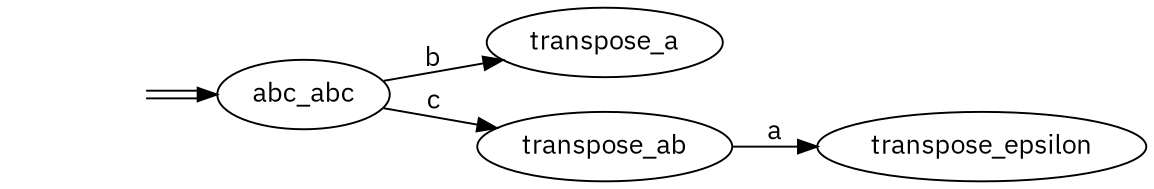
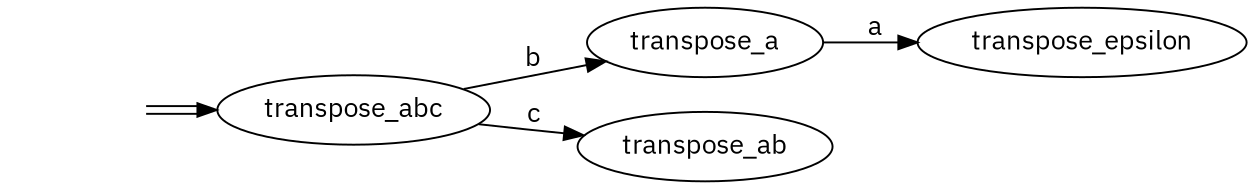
node "abc_abc": label "abc_abc" -> "transpose_abc"
edge "transpose_ab" -> "transpose_epsilon": now "transpose_a" -> "transpose_epsilon"
